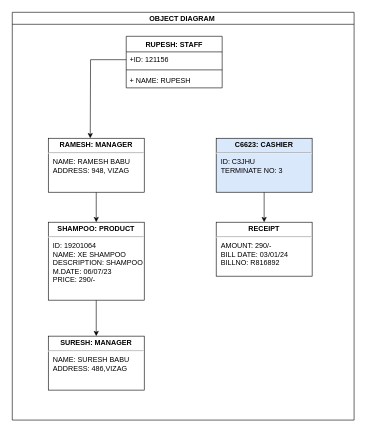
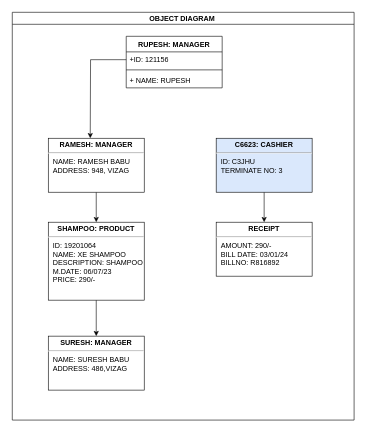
node "RUPESH: STAFF": label "RUPESH: STAFF" -> "RUPESH: MANAGER"
